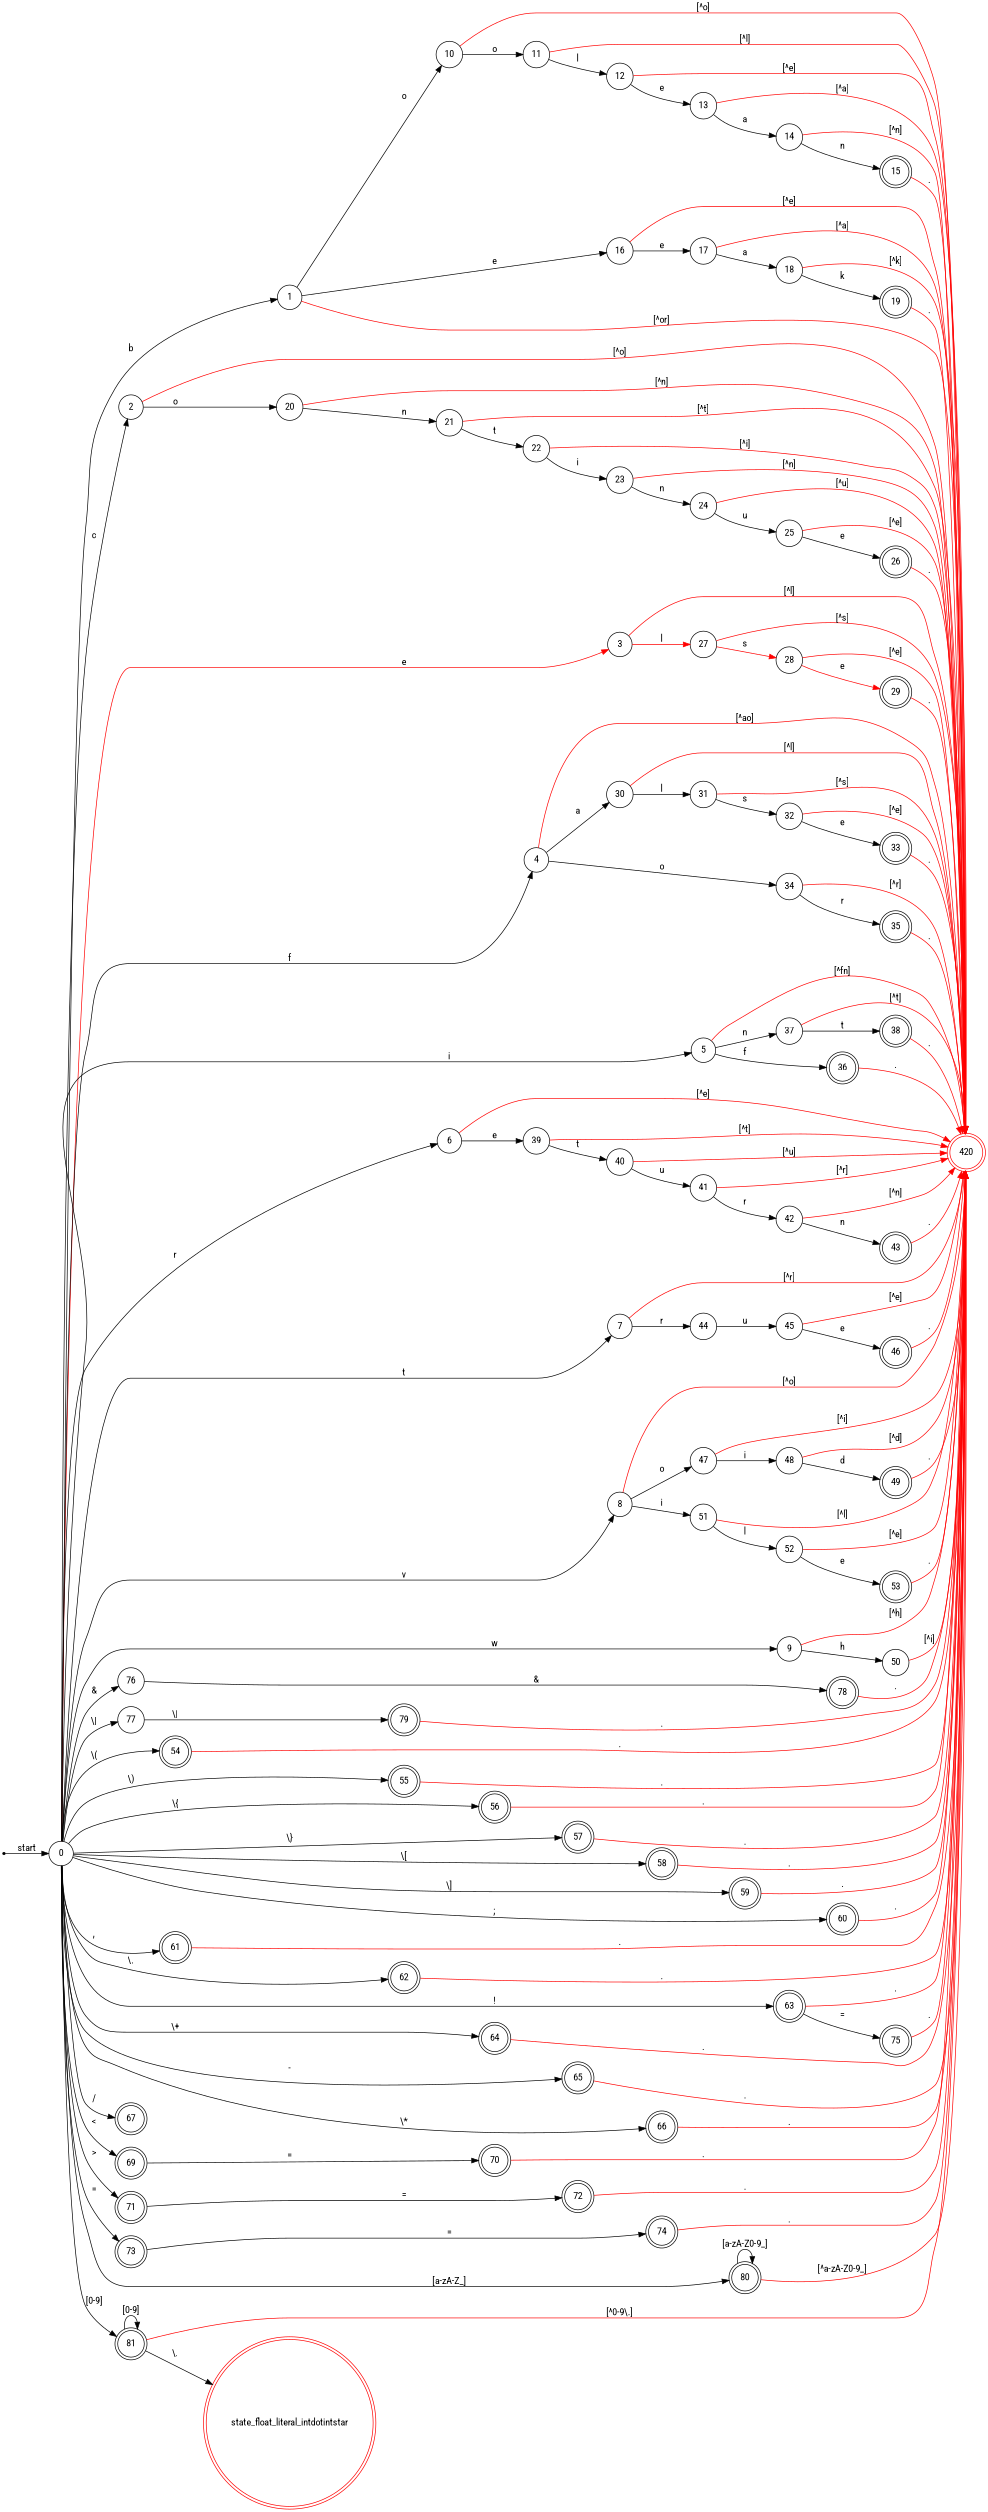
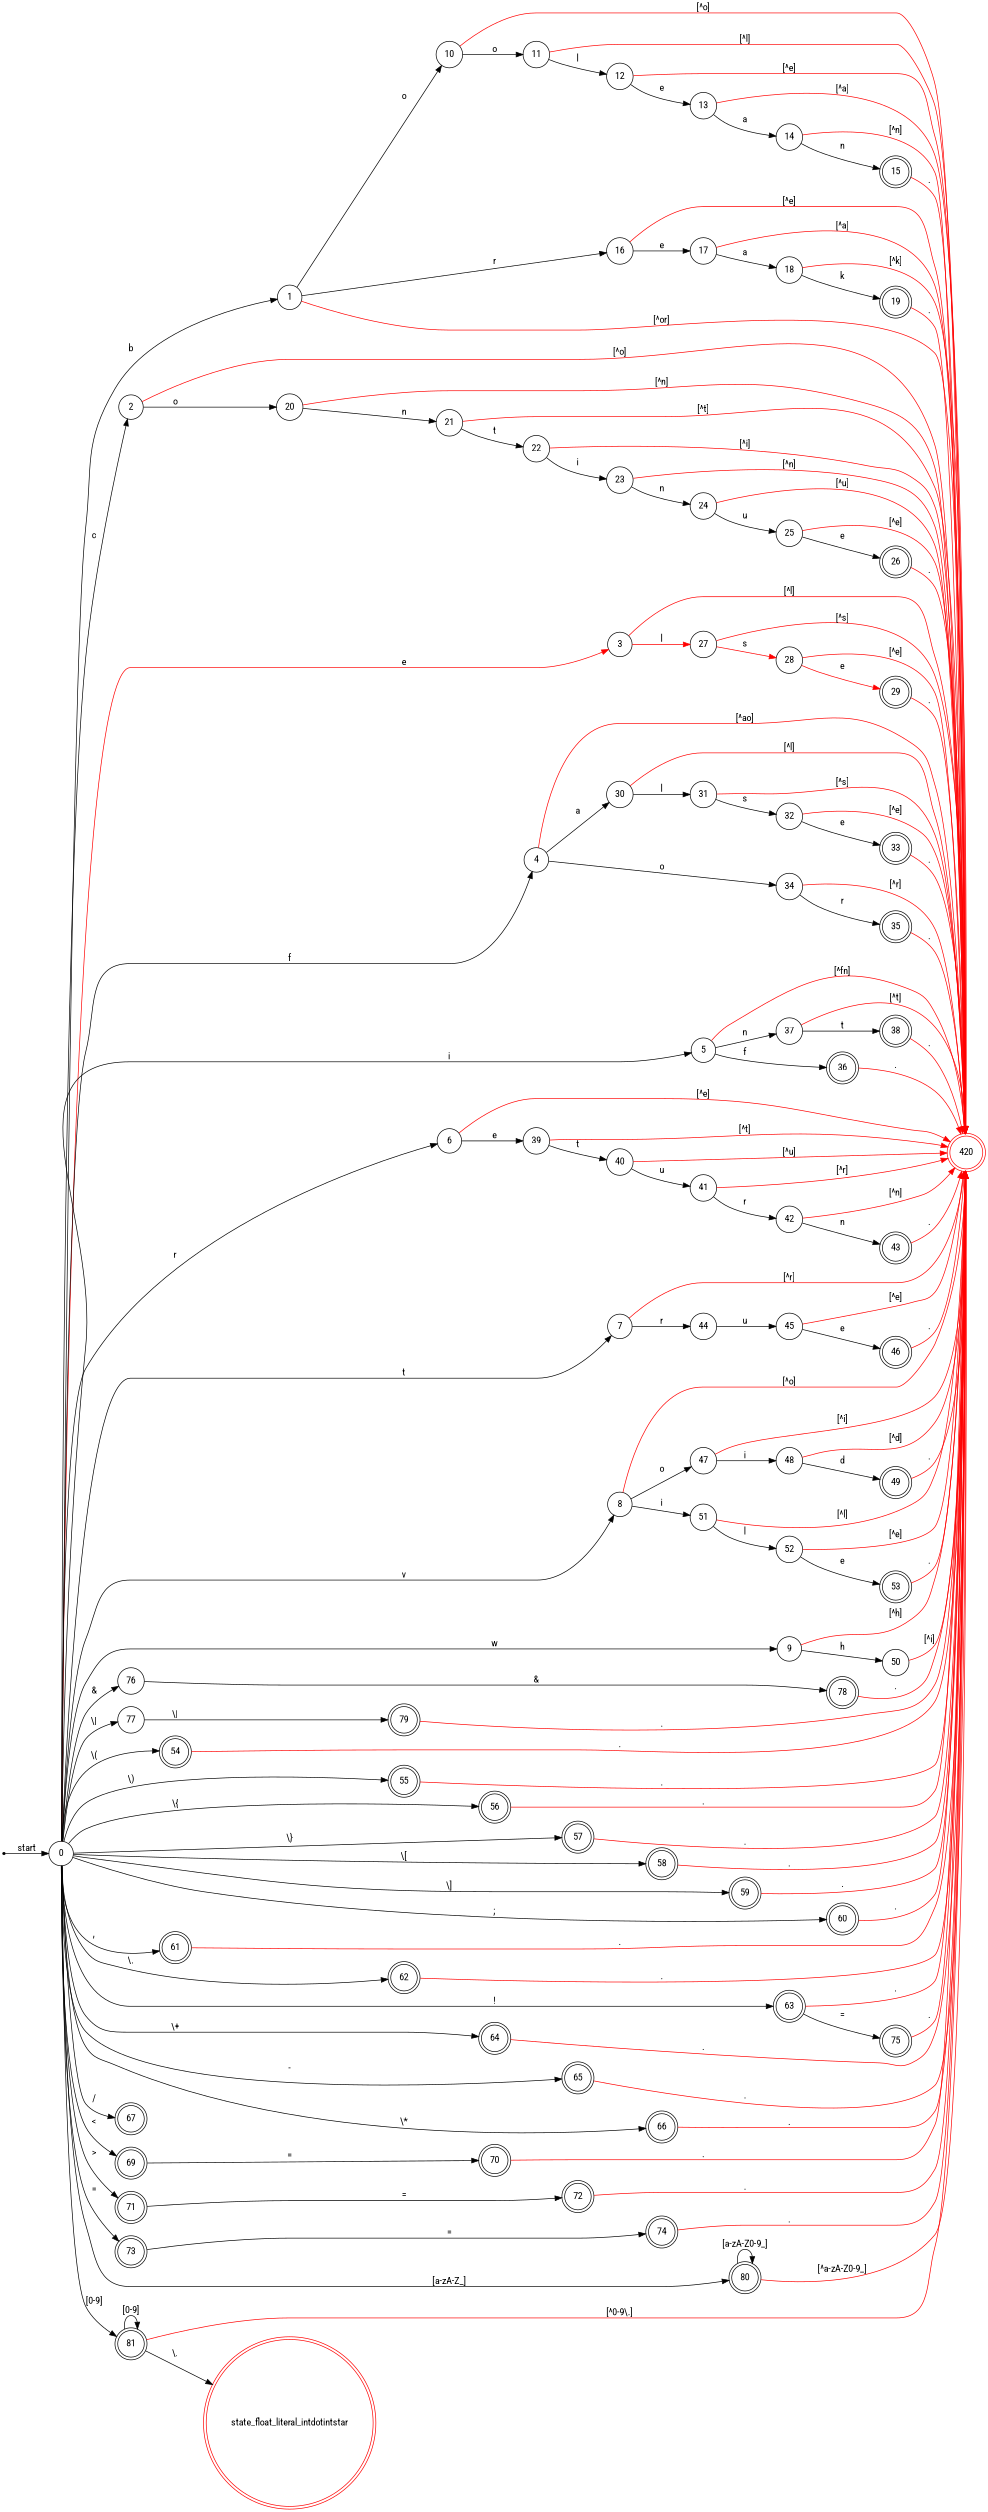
edge "1" -> "16": label "e" -> "r"
